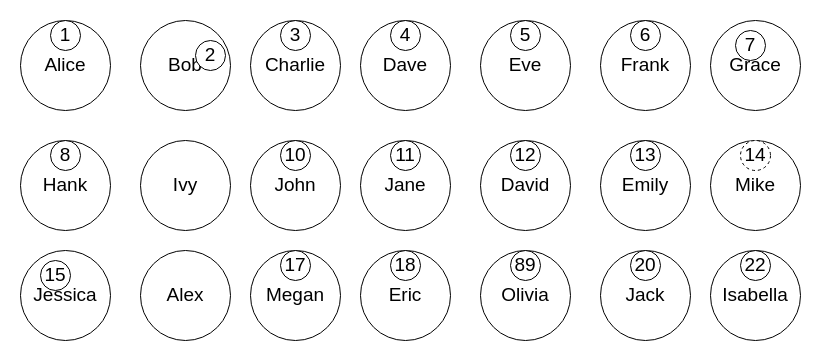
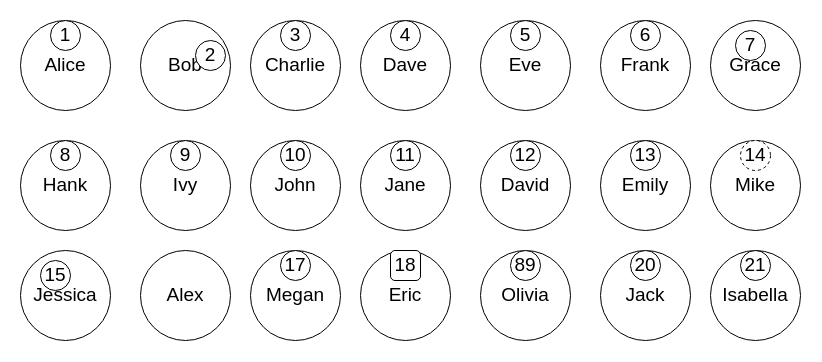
node "9": added
node "18": shape ellipse -> rounded rectangle
node "22": label "22" -> "21"
